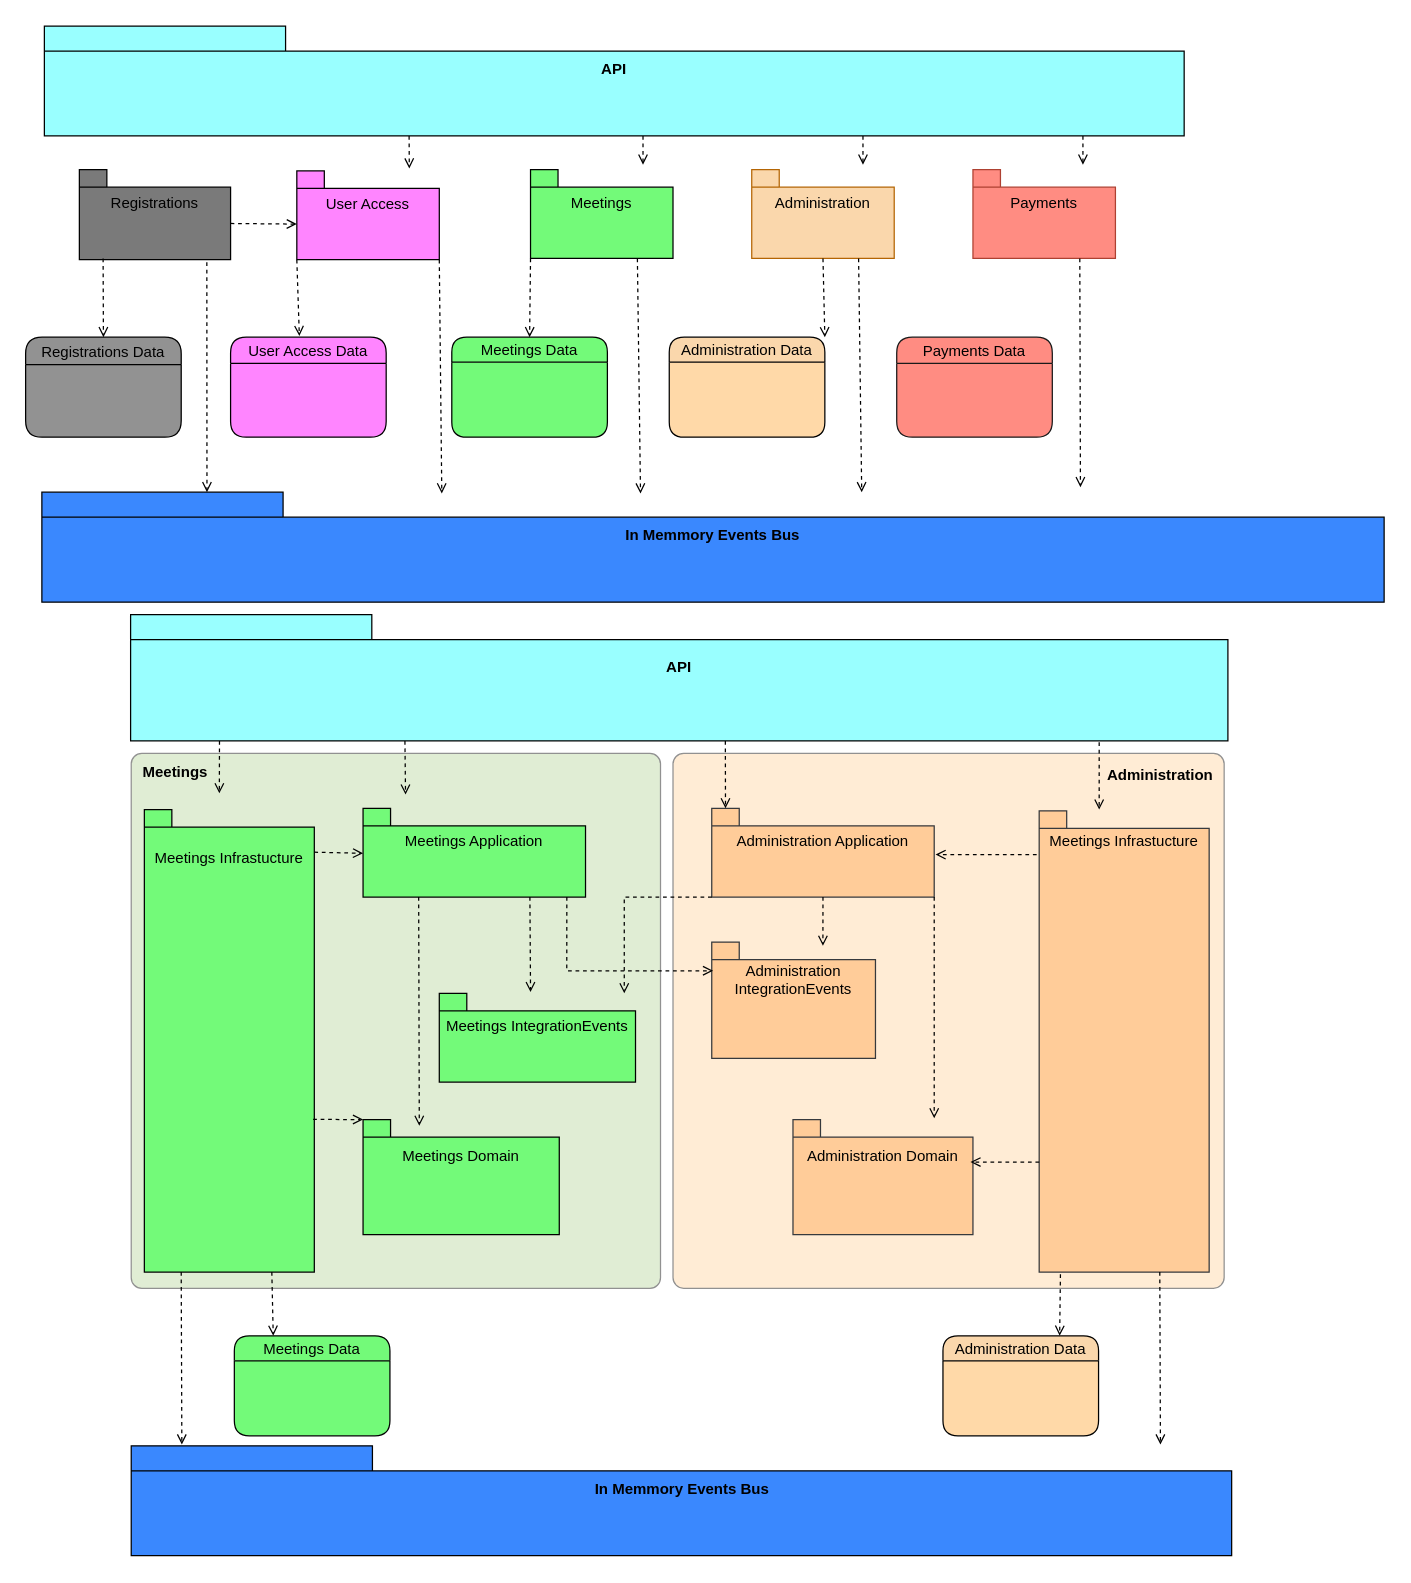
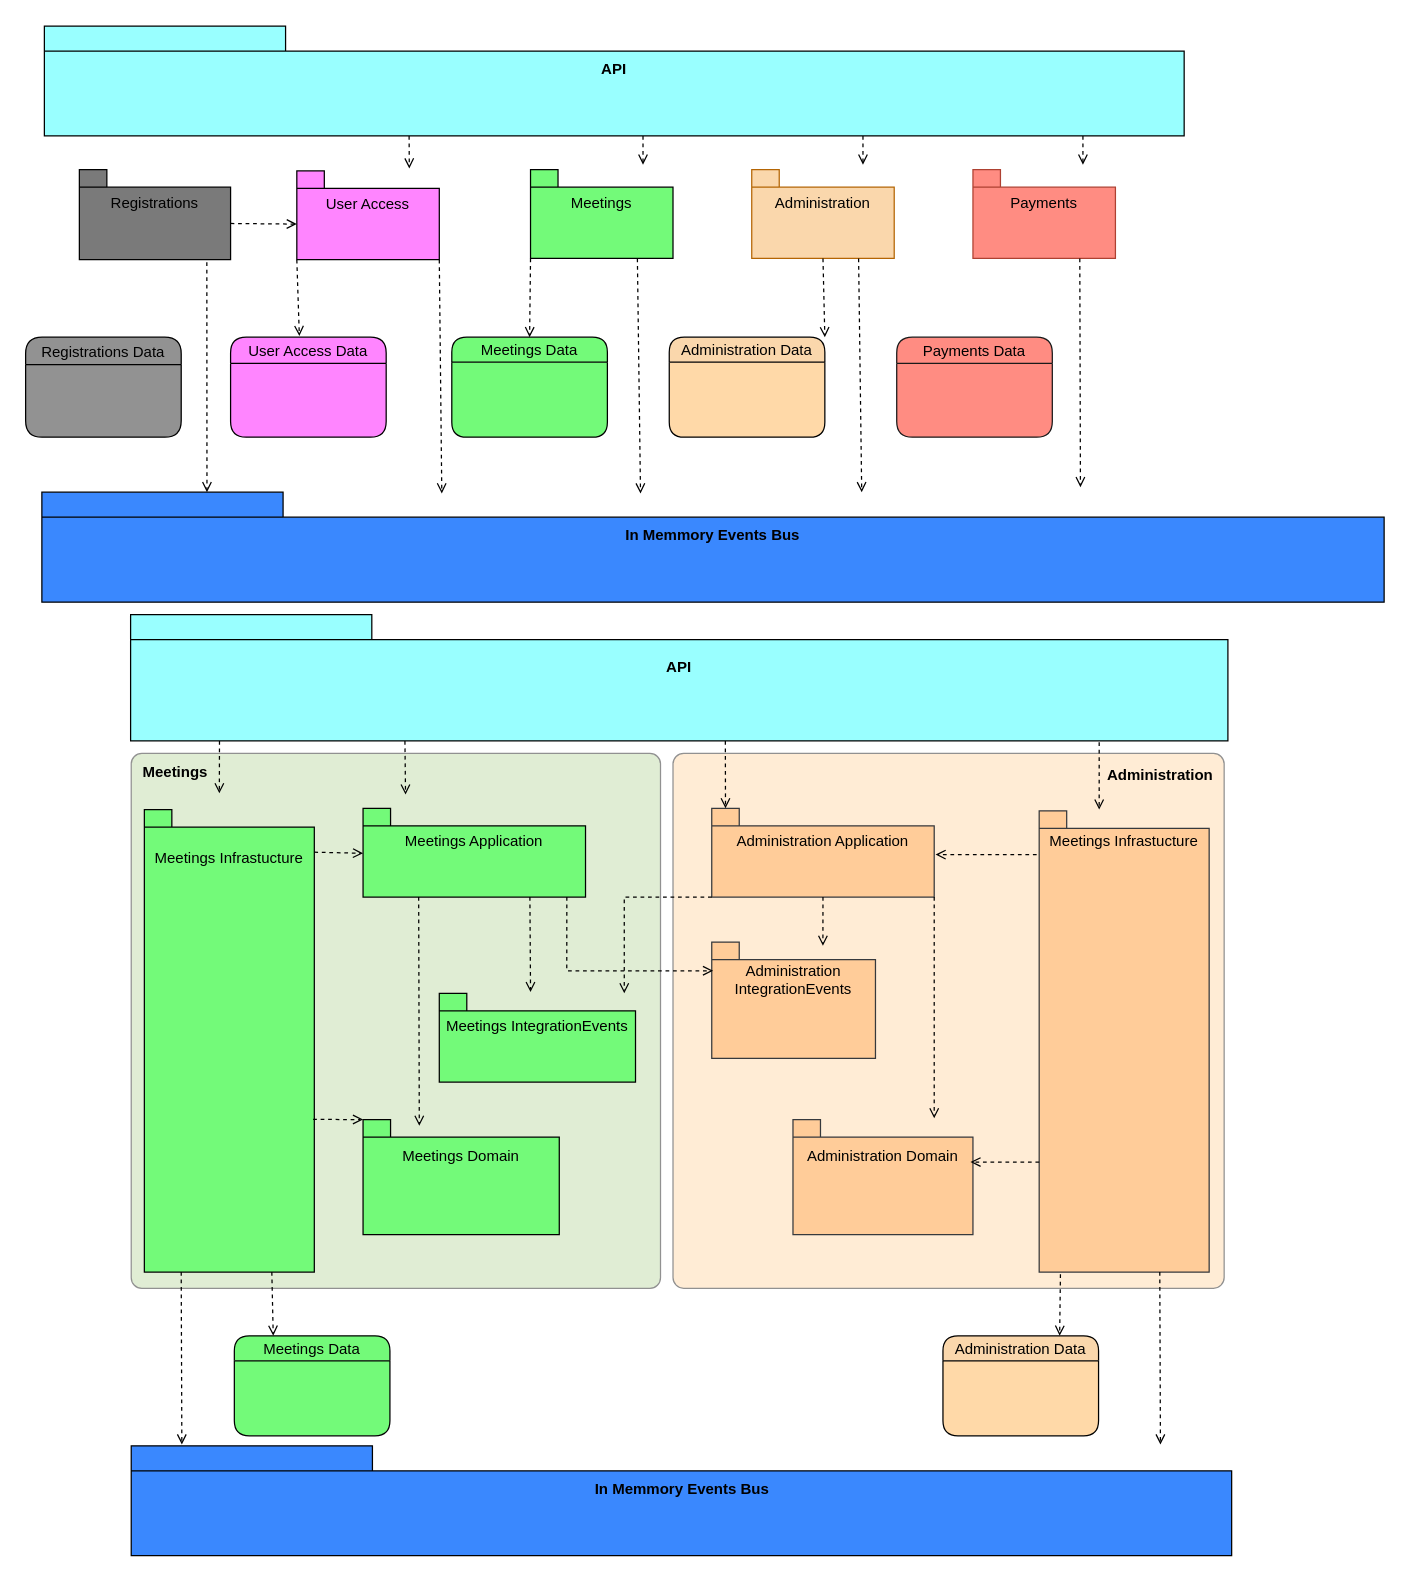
edge "Registrations" -> "Registrations Data": removed
